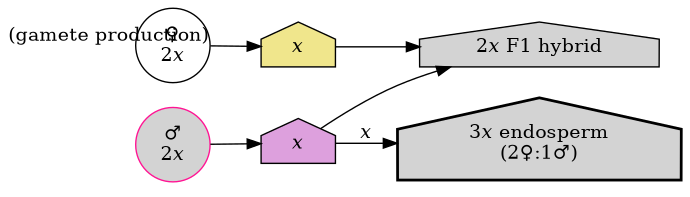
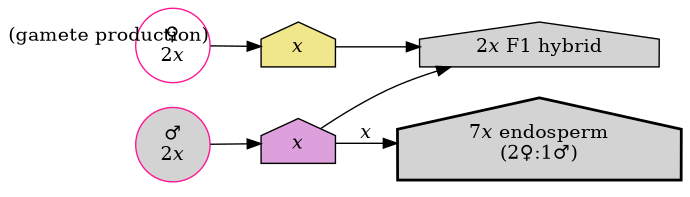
node "♀ 2𝑥": color black -> deeppink
node "3𝑥 endosperm (2♀:1♂)": label "3𝑥 endosperm (2♀:1♂)" -> "7𝑥 endosperm (2♀:1♂)"
